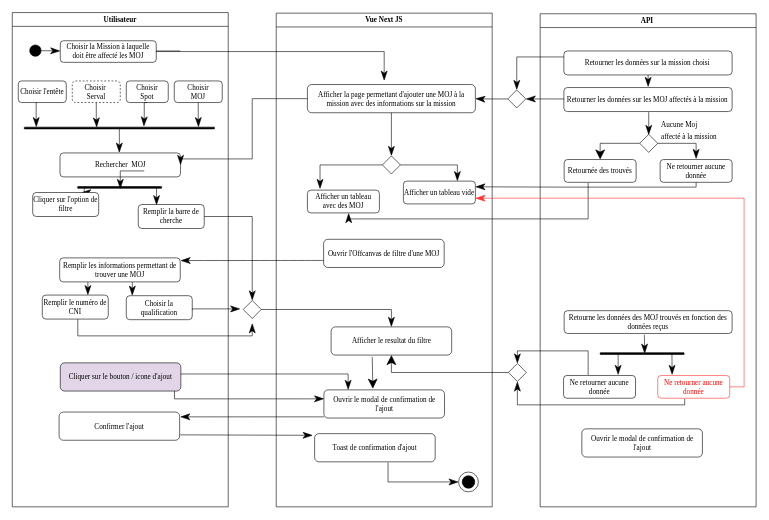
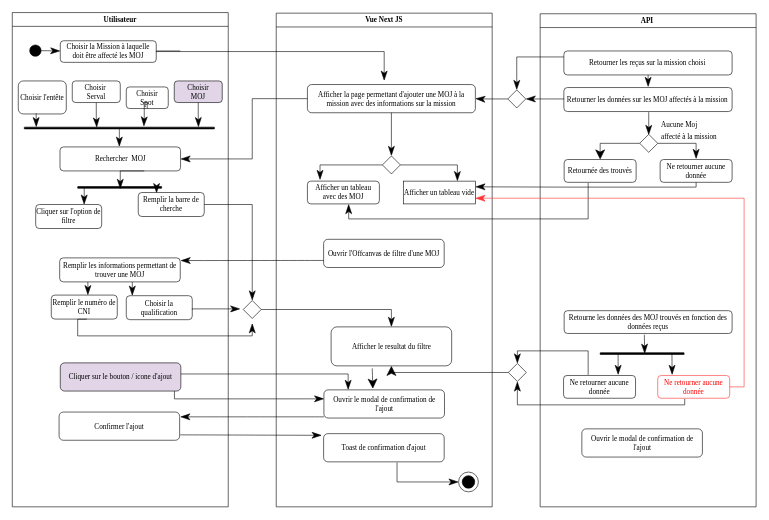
node "Retourner les données sur la mission choisi": label "Retourner les données sur la mission choisi" -> "Retourner les reçus sur la mission choisi"
node "Choisir l'entête": size 48x22 -> 48x33
node "Choisir Serval": style dashed -> solid
node "Choisir Spot": moved (147, 92) -> (147, 98)
node "Choisir MOJ": fillcolor #ffffff -> #e1d5e7
node "Rechercher MOJ": moved (120, 165) -> (120, 159)
node "Afficher un tableau vide": shape rounded rectangle -> rectangle
node "Afficher un tableau avec des MOJ": moved (344, 201) -> (344, 192)
node "Cliquer sur l'option de filtre": moved (66, 204) -> (69, 216)
node "Remplir la barre de cherche": moved (171, 216) -> (171, 204)
node "Remplir le numéro de CNI": moved (75, 307) -> (84, 307)
node "Afficher le resultat du filtre": size 121x28 -> 121x39
node "Toast de confirmation d'ajout": moved (375, 448) -> (384, 448)
